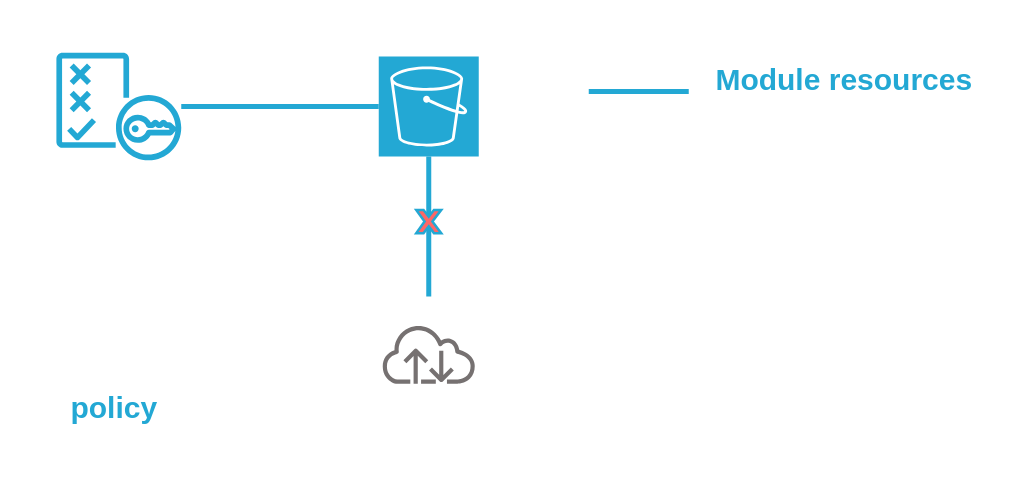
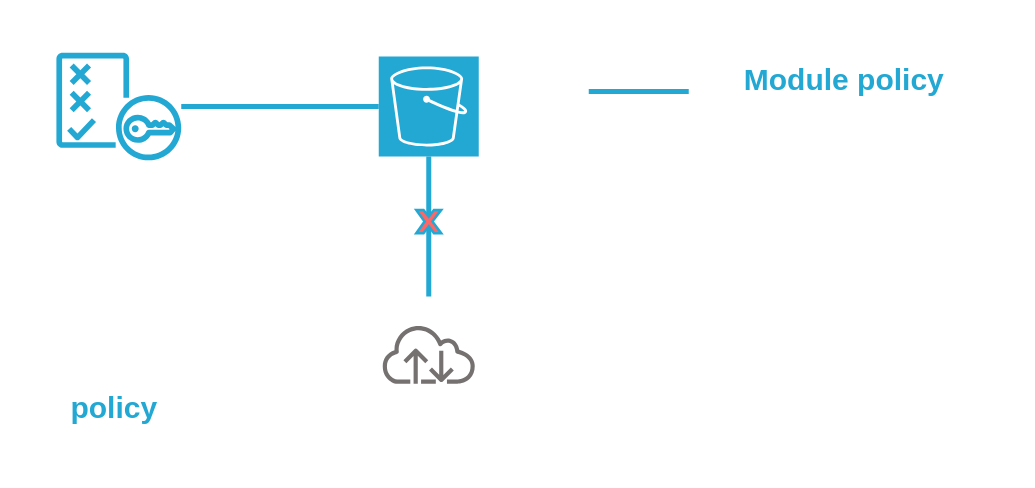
node "Module resources": label "Module resources" -> "Module policy"
